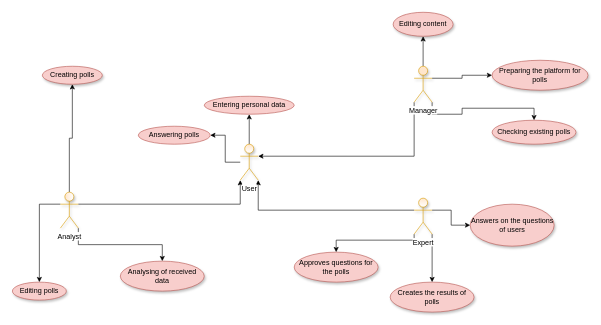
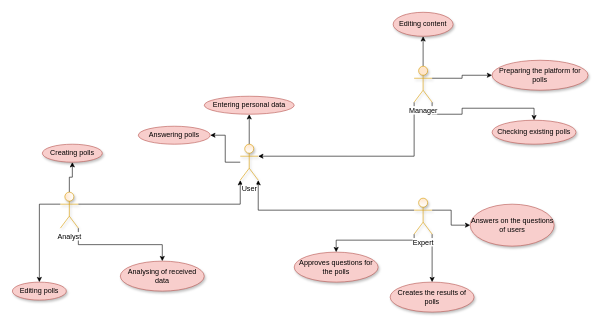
node "Creating polls": moved (72, 75) -> (72, 153)
